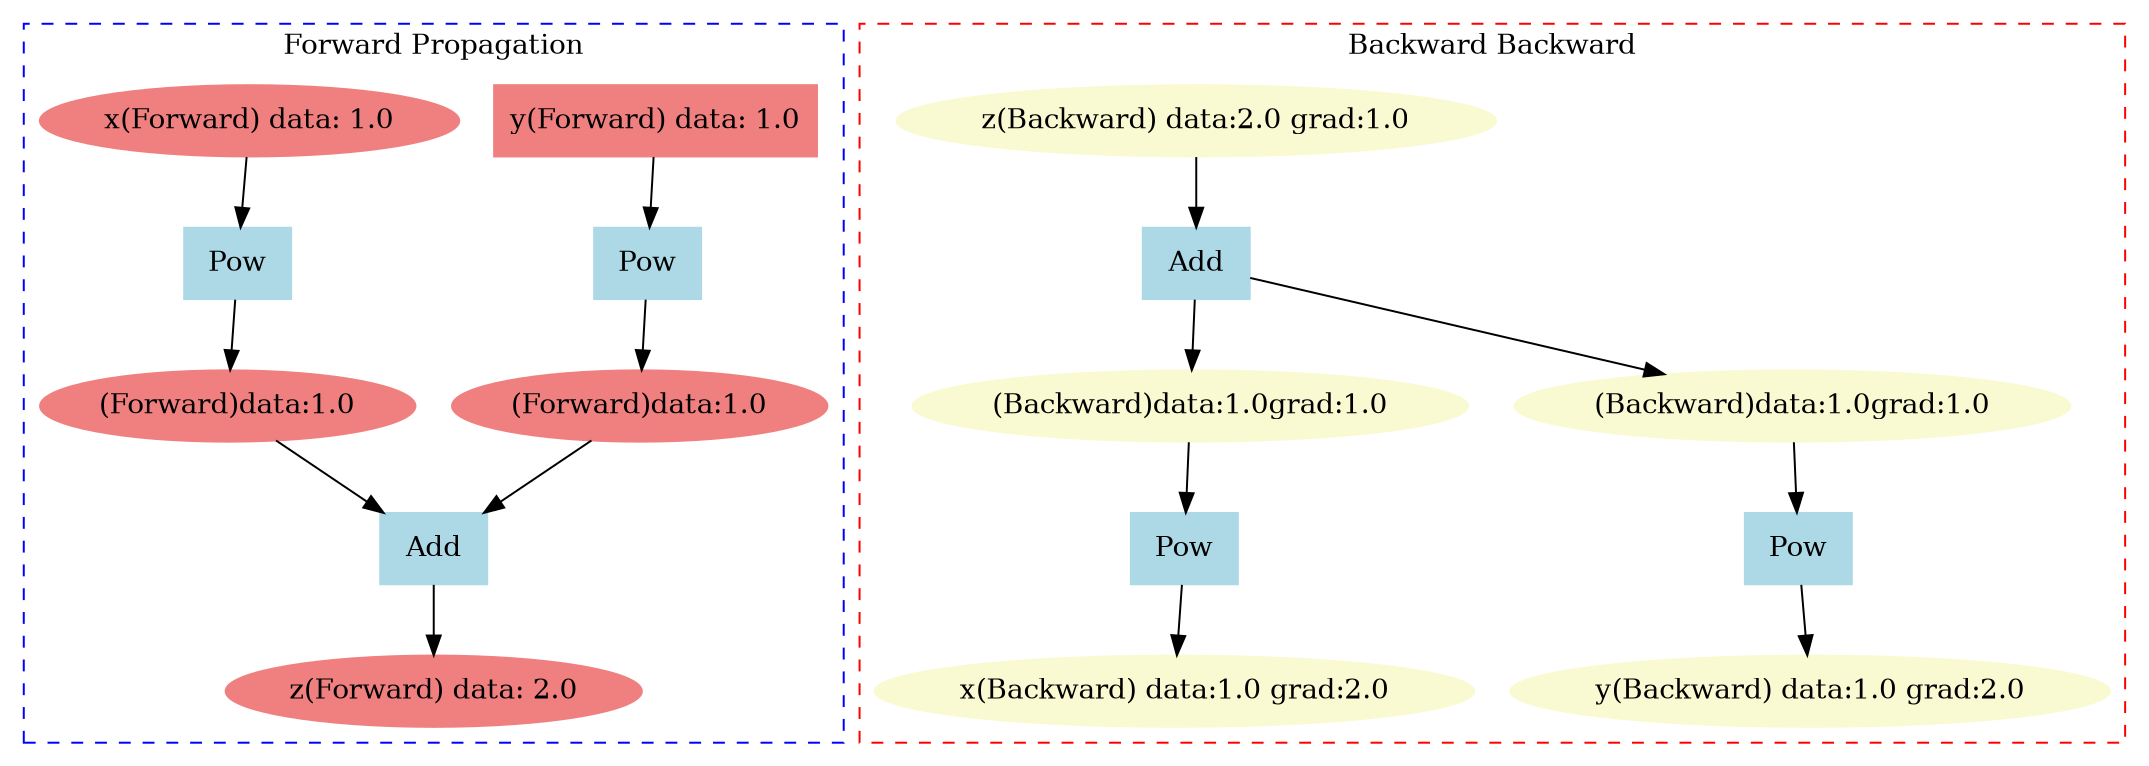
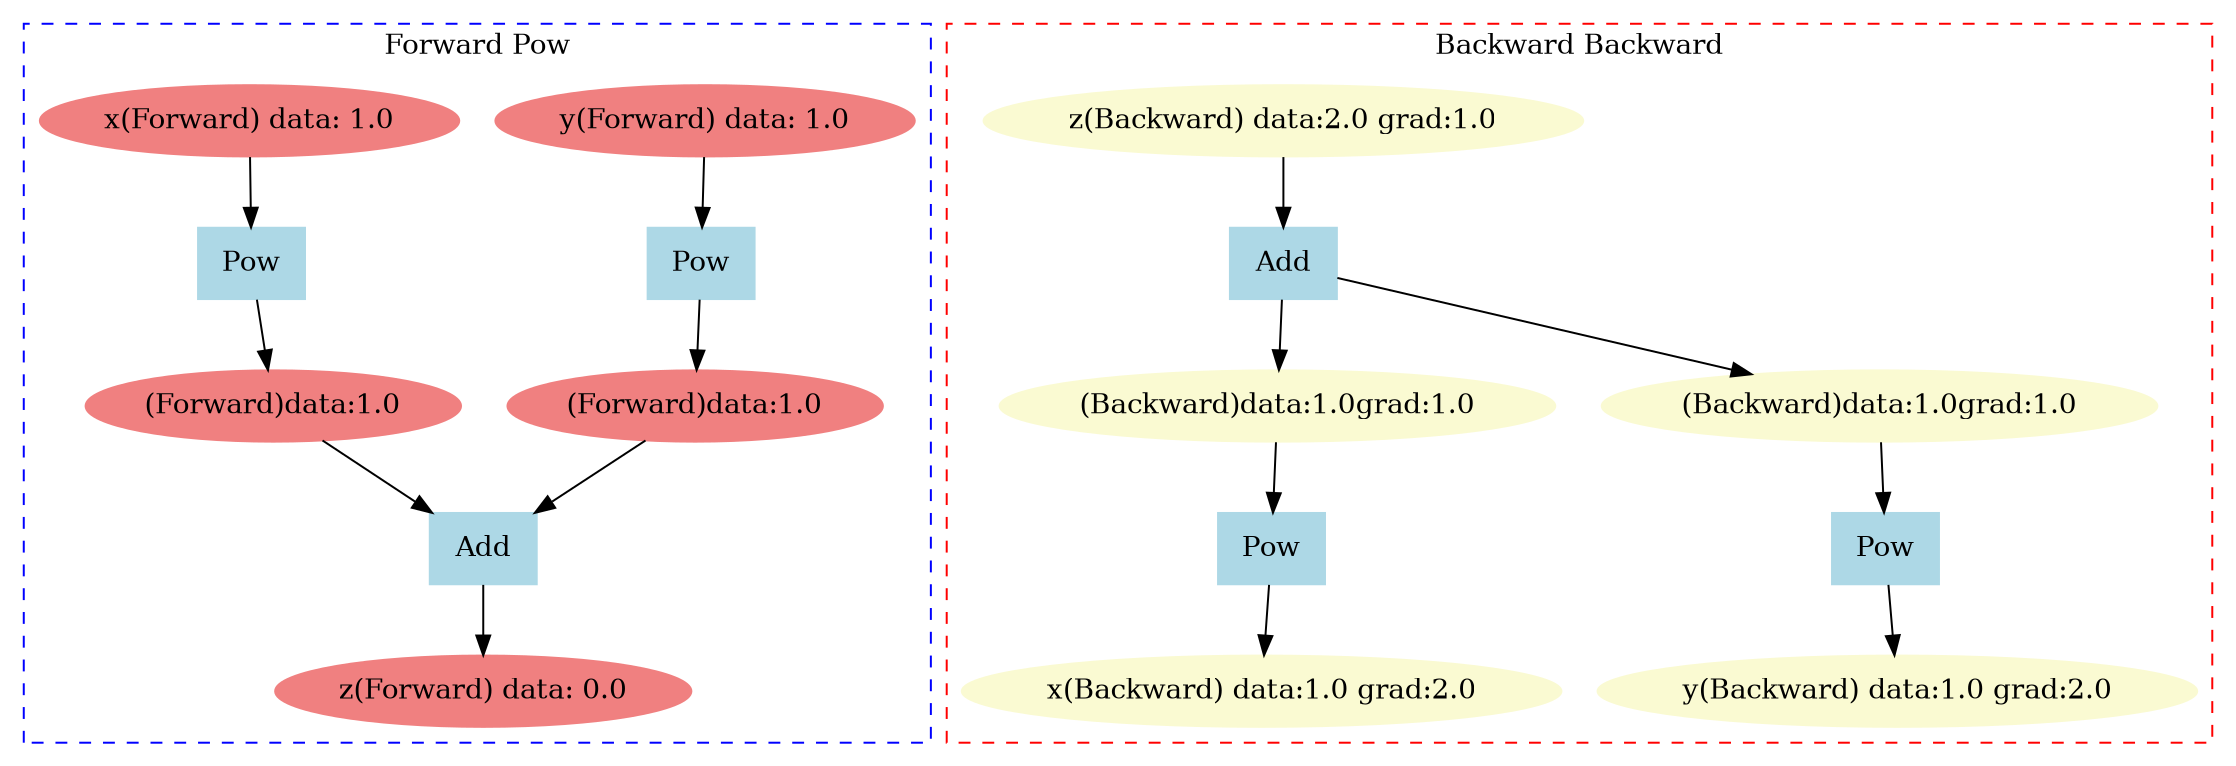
cluster "Forward Propagation": label "Forward Propagation" -> "Forward Pow"
node "y(Forward) data: 1.0": shape box -> ellipse
node "z(Forward) data: 2.0": label "z(Forward) data: 2.0" -> "z(Forward) data: 0.0"
